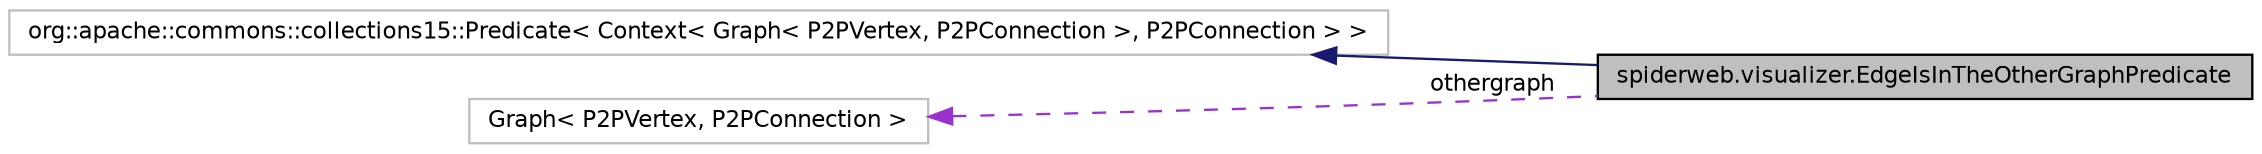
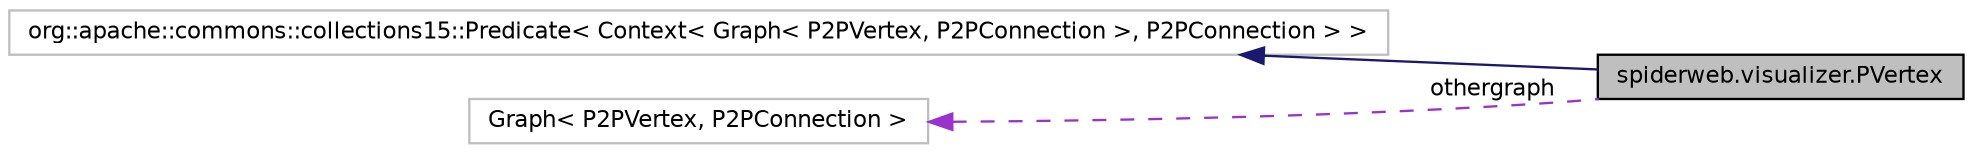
node "spiderweb.visualizer.EdgeIsInTheOtherGraphPredicate": label "spiderweb.visualizer.EdgeIsInTheOtherGraphPredicate" -> "spiderweb.visualizer.PVertex"
